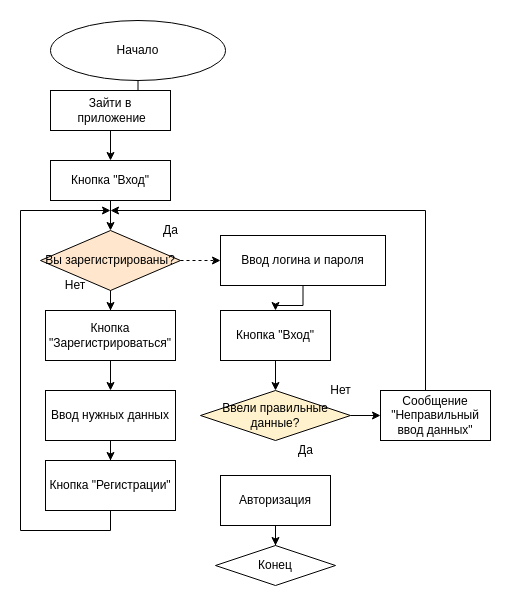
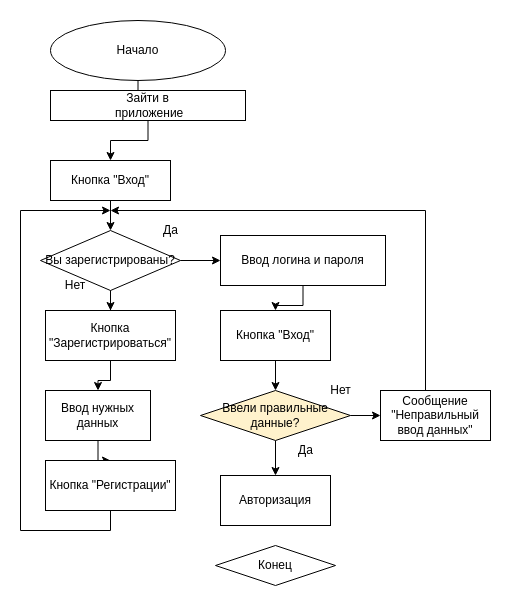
node "Зайти в приложение": size 120x40 -> 195x30
node "Вы зарегистрированы?": fillcolor #ffe6cc -> #ffffff
edge "Вы зарегистрированы?" -> "Ввод логина и пароля": style dashed -> solid
node "Ввод нужных данных": size 130x50 -> 105x50
edge "Ввели правильные данные?" -> "Авторизация": added
edge "Авторизация" -> "Конец": removed
